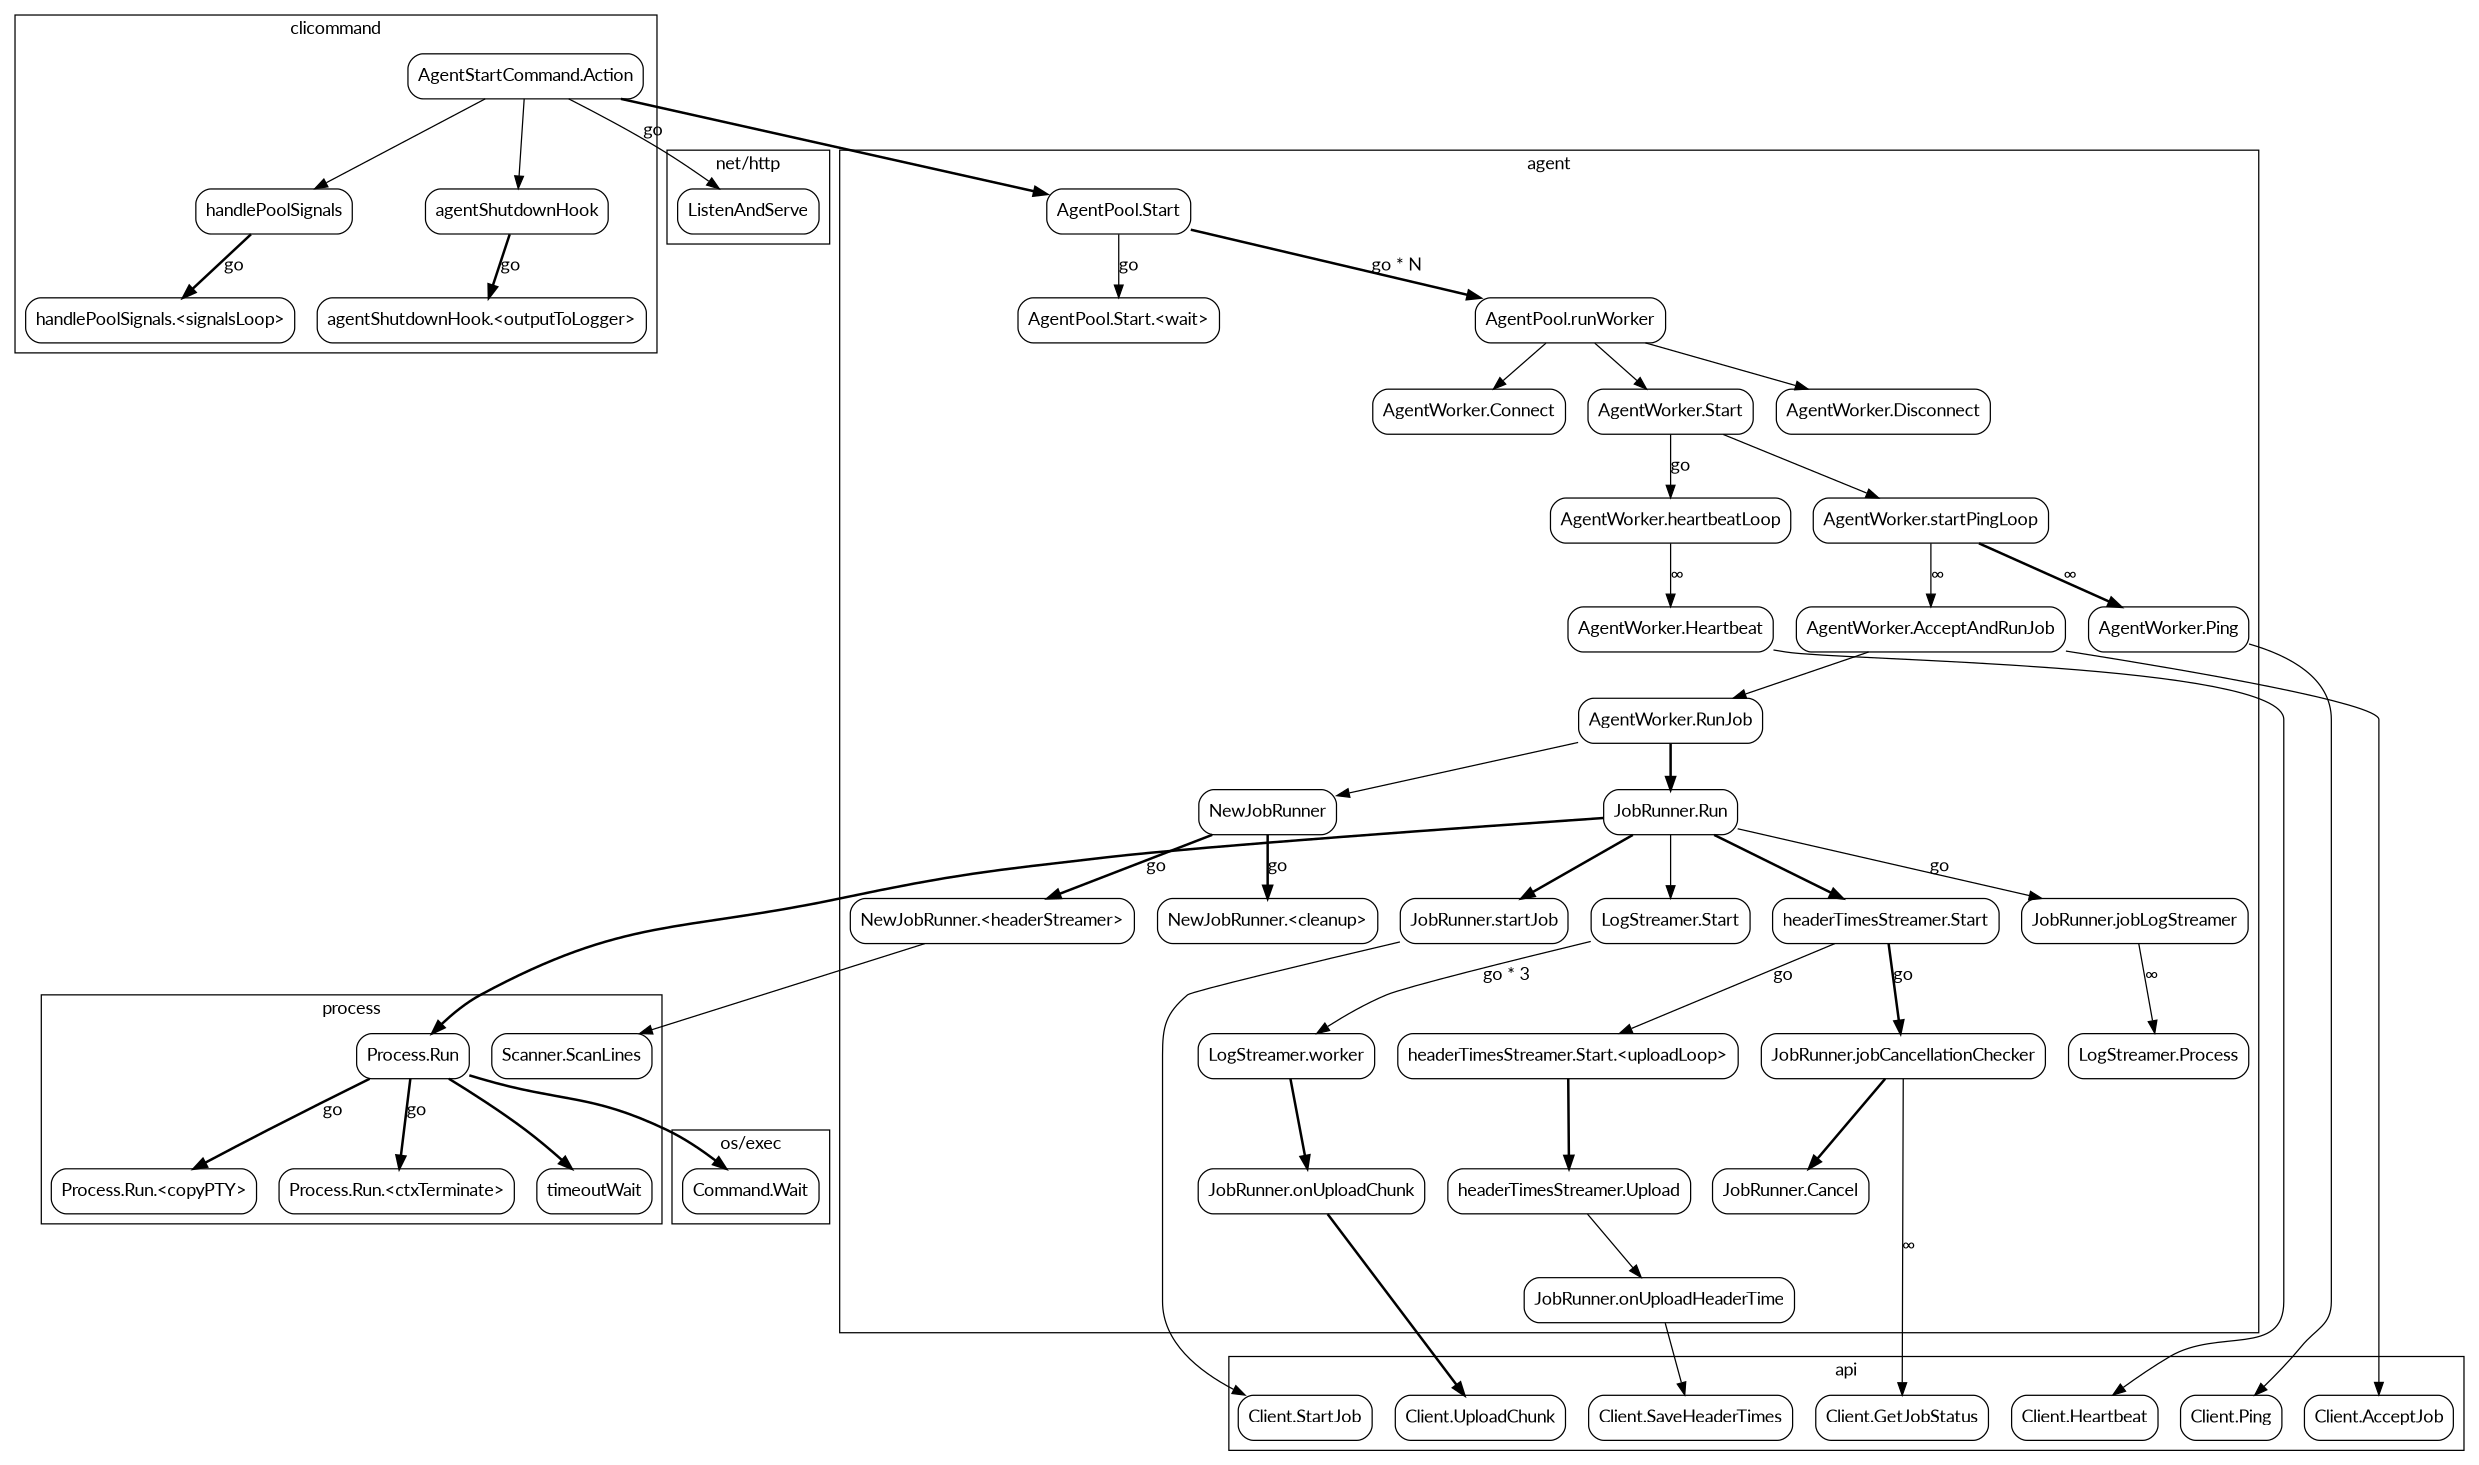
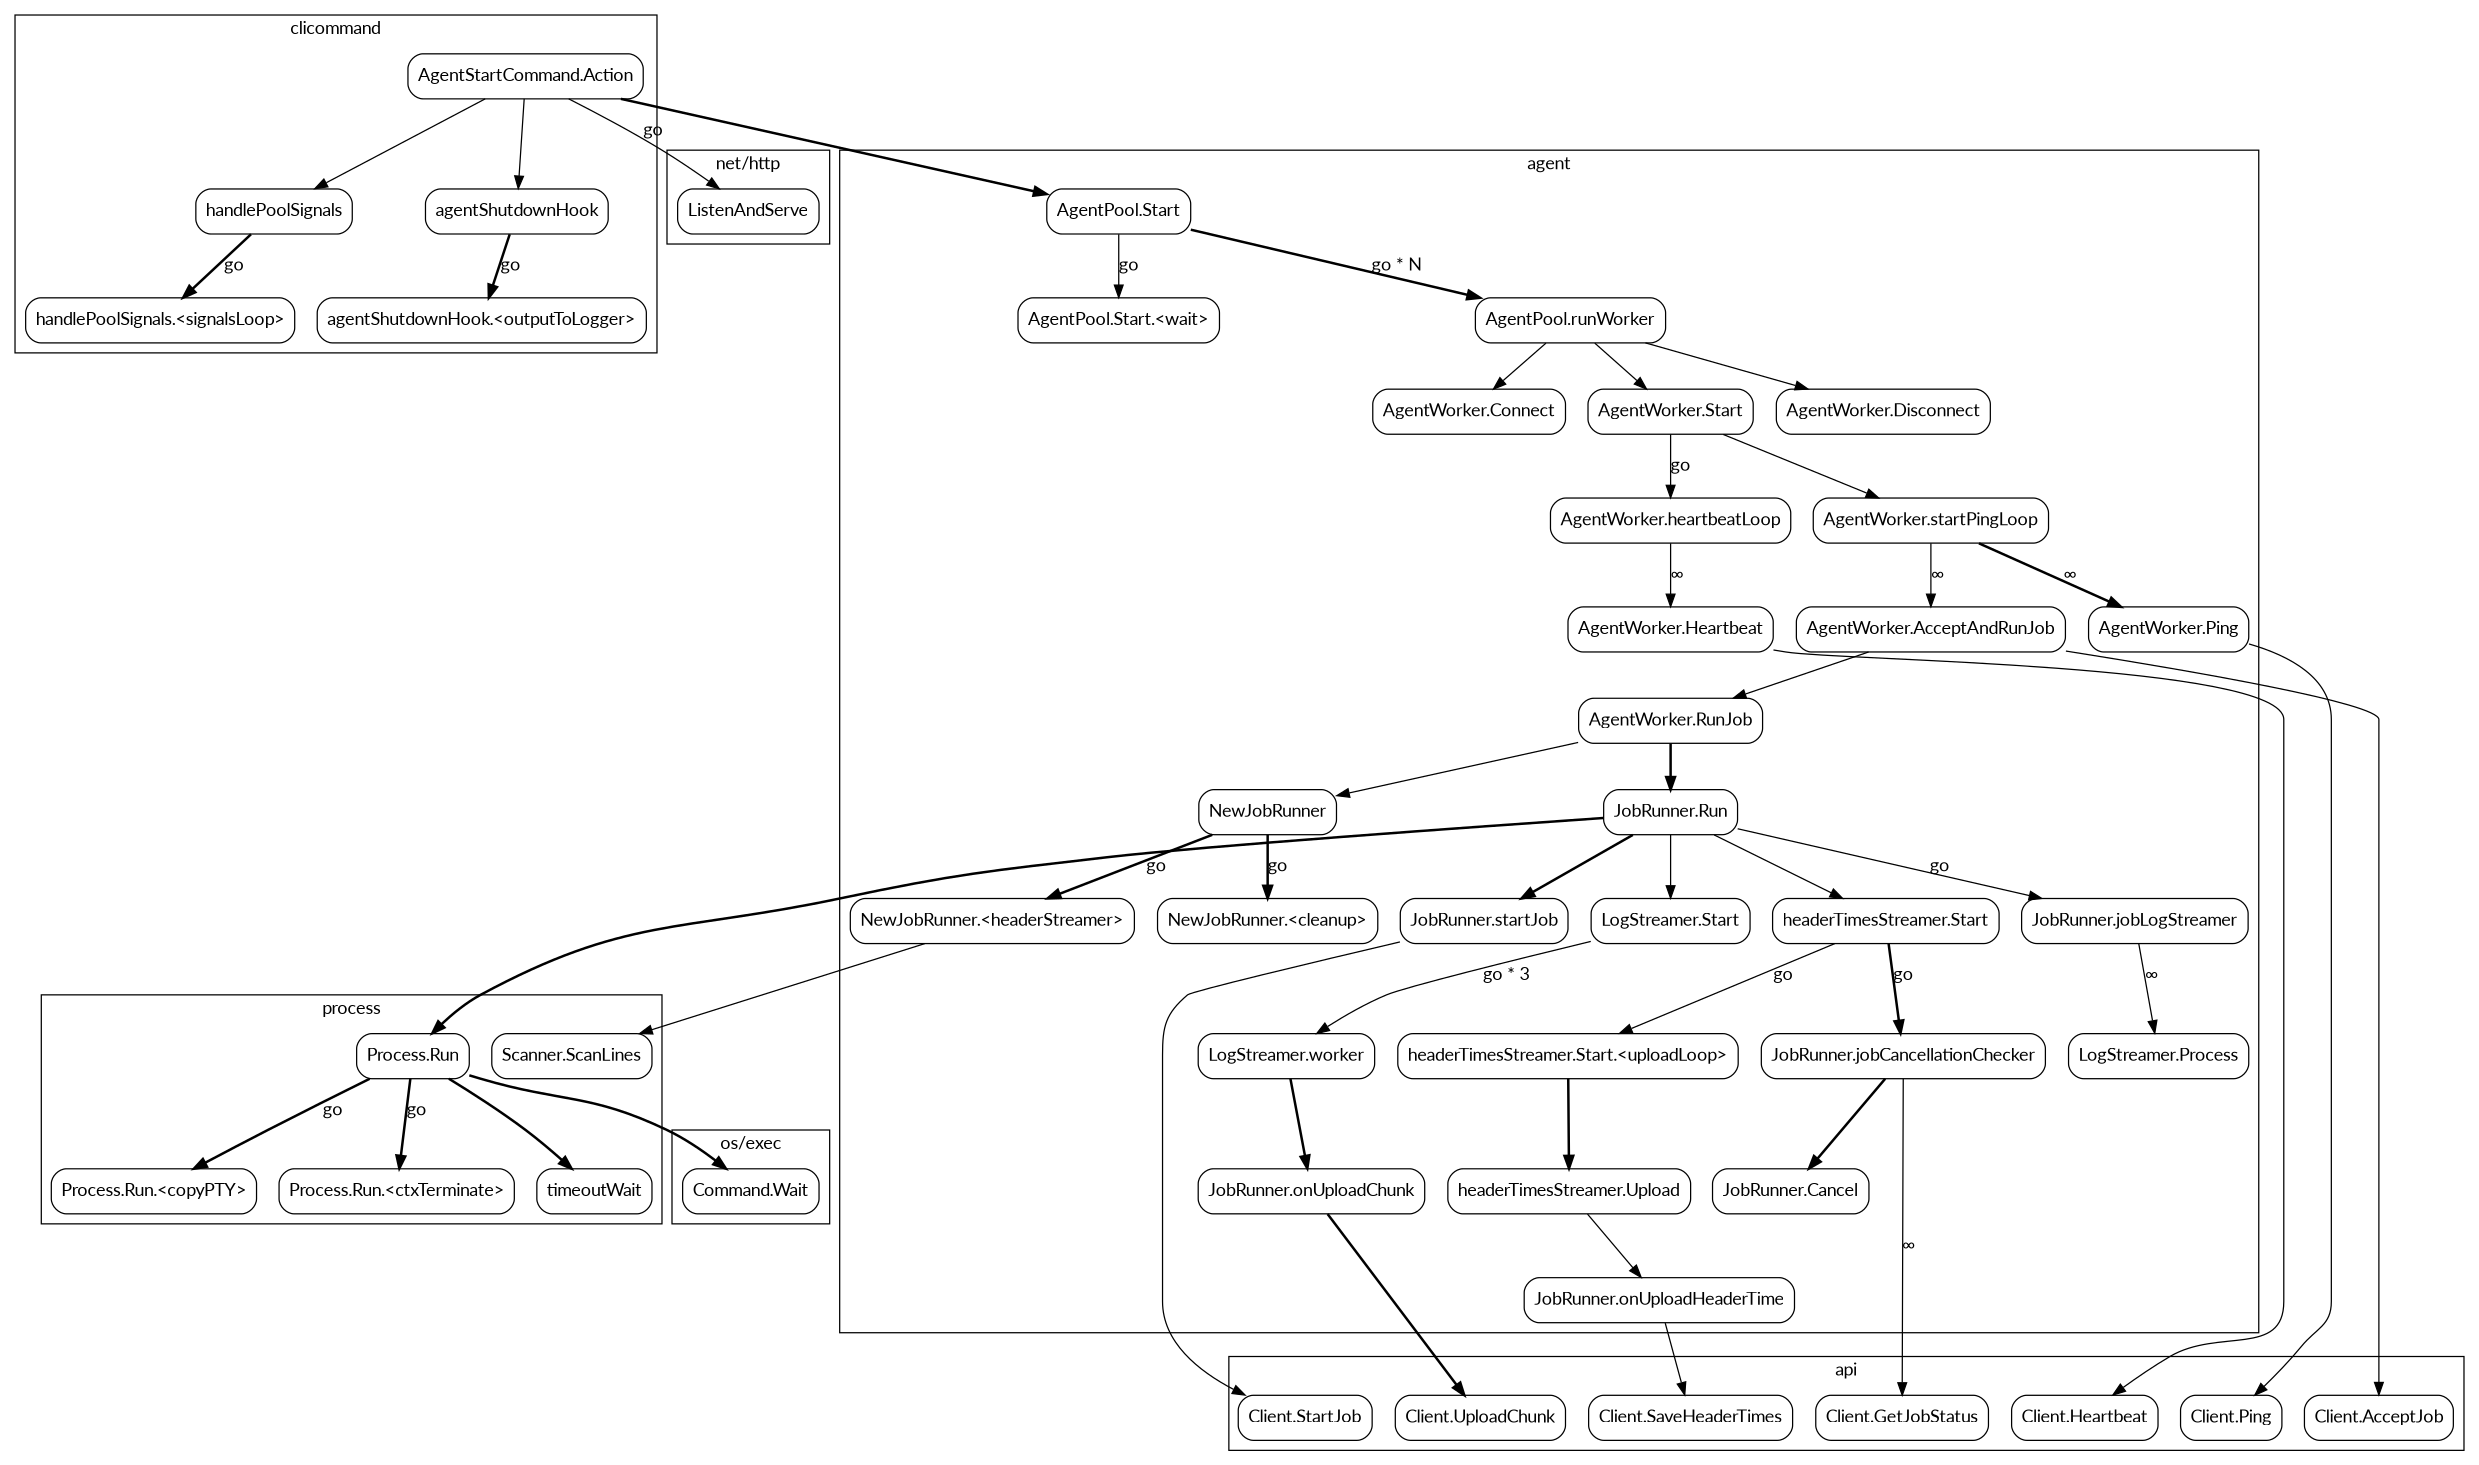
edge "JobRunner.Run" -> "headerTimesStreamer.Start": style bold -> solid
